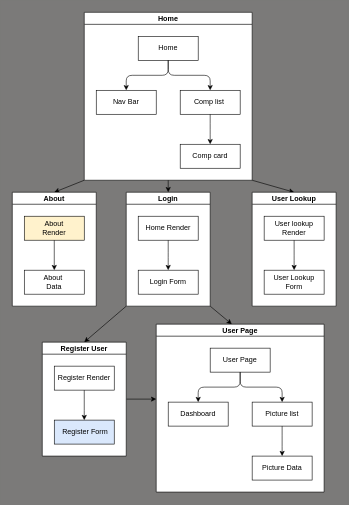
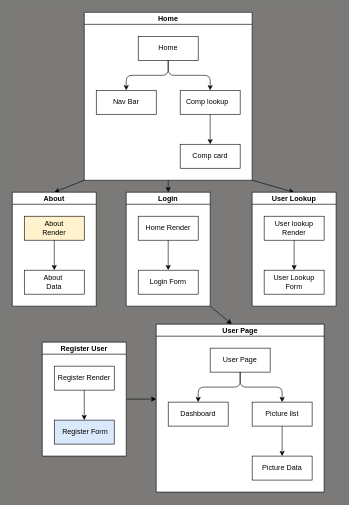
node "Comp list": label "Comp list" -> "Comp lookup"
edge "Login" -> "Register User": removed
